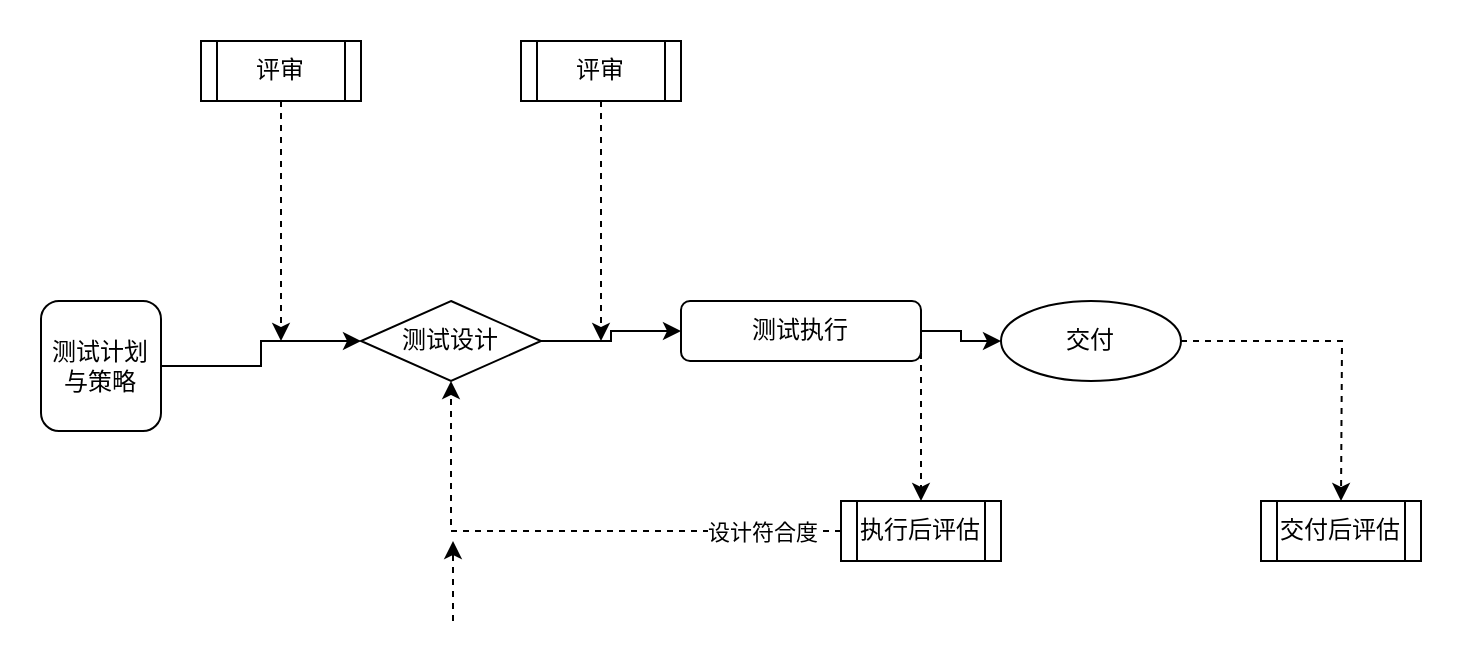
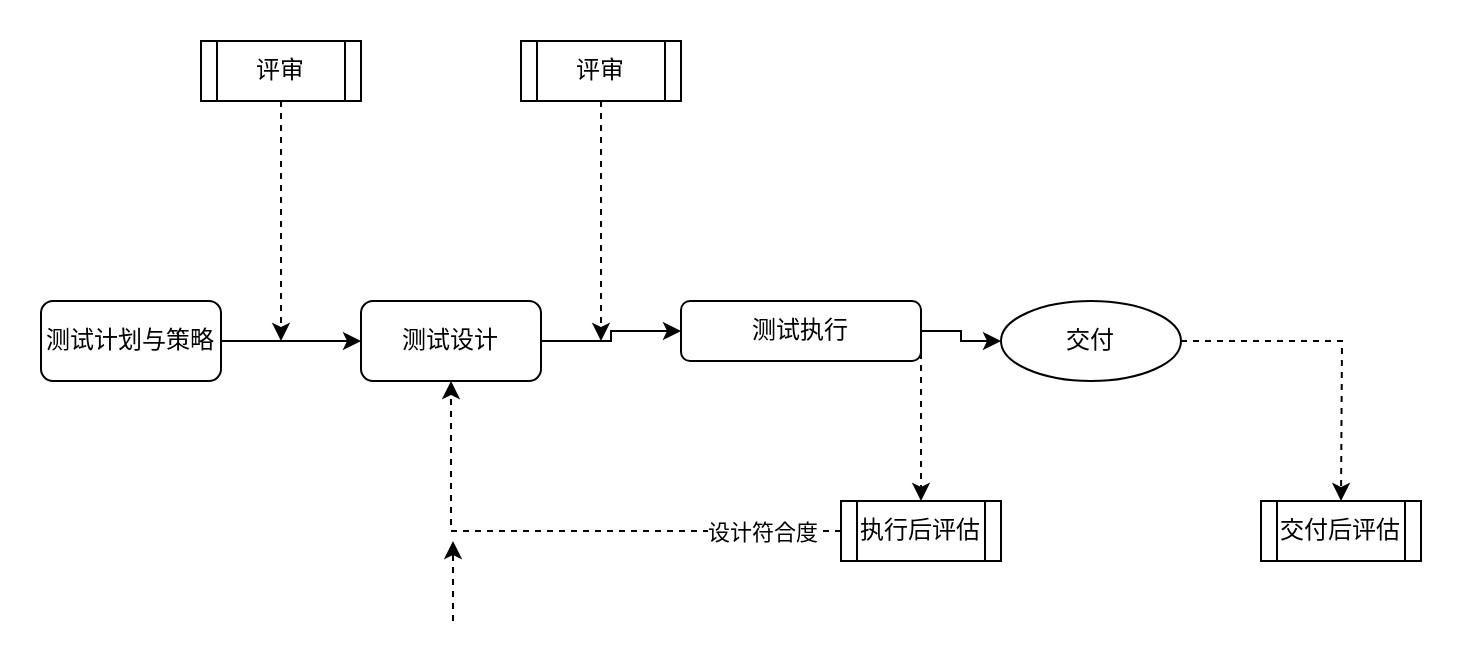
node "测试设计": shape diamond -> rounded rectangle
node "测试计划与策略": size 120x130 -> 180x80
